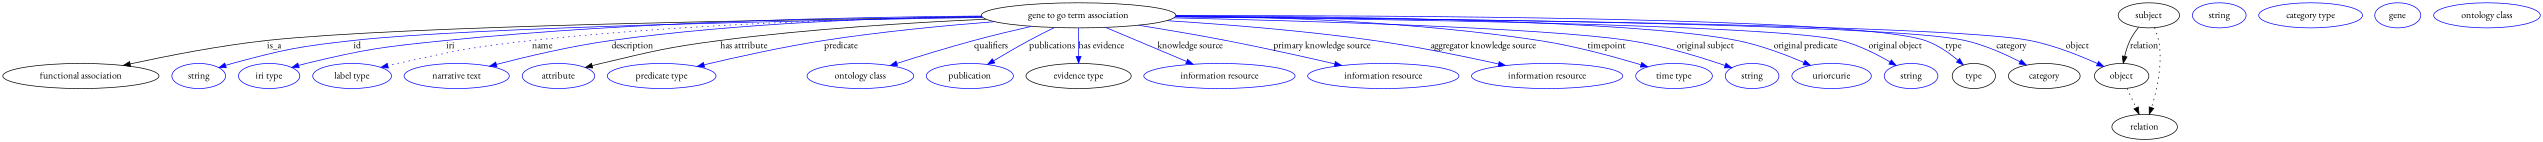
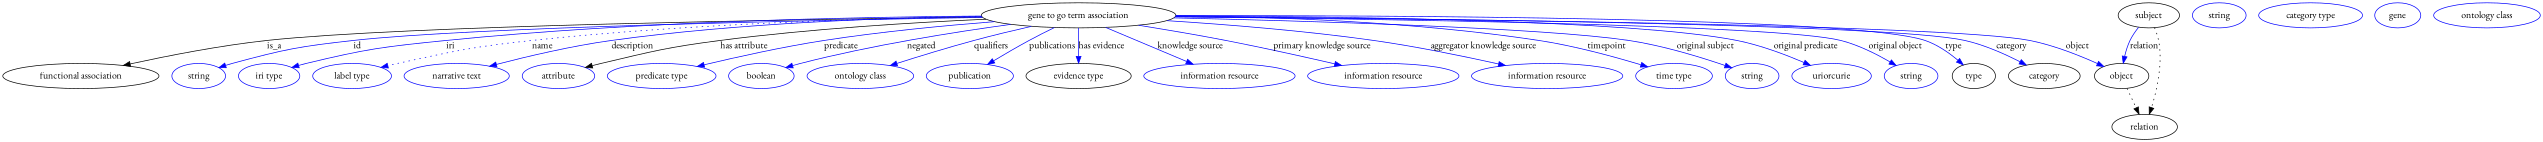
edge "subject" -> "object": color black -> blue
node "boolean": added
